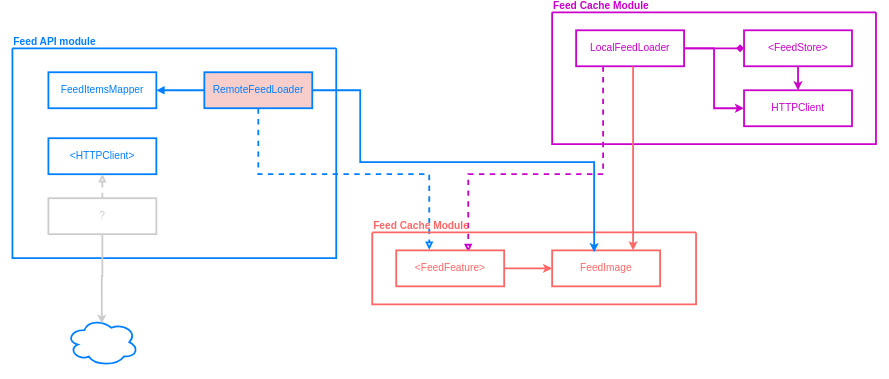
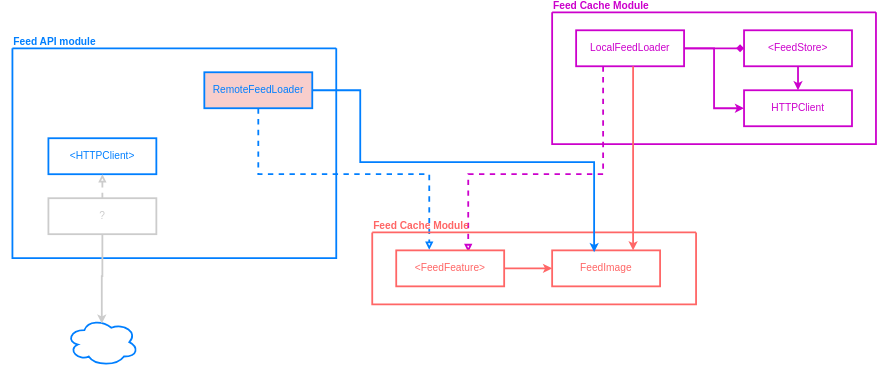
node "FeedItemsMapper": removed
edge "RemoteFeedLoader" -> "FeedItemsMapper": removed
